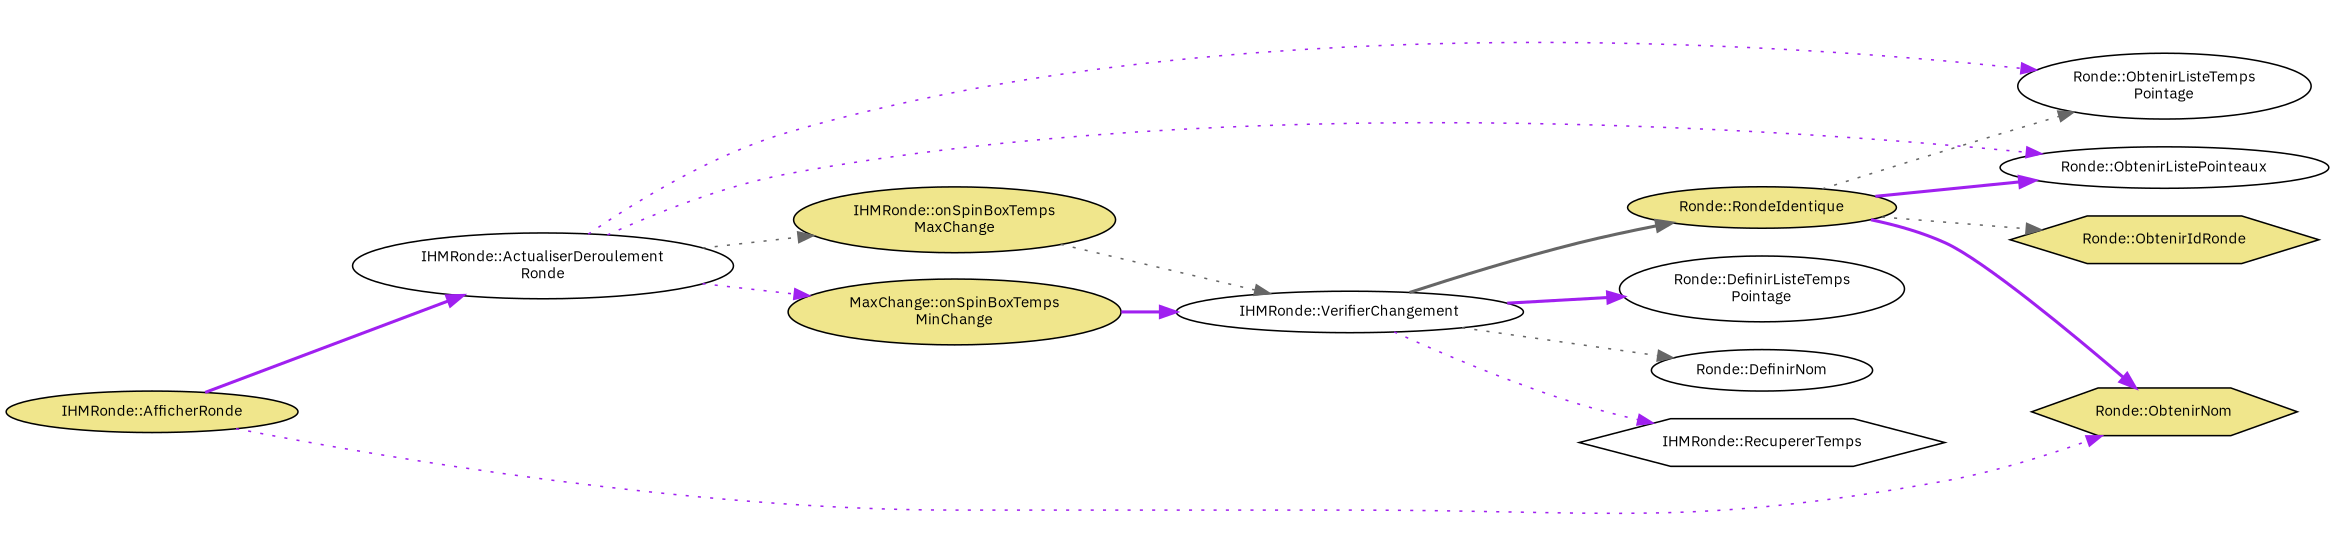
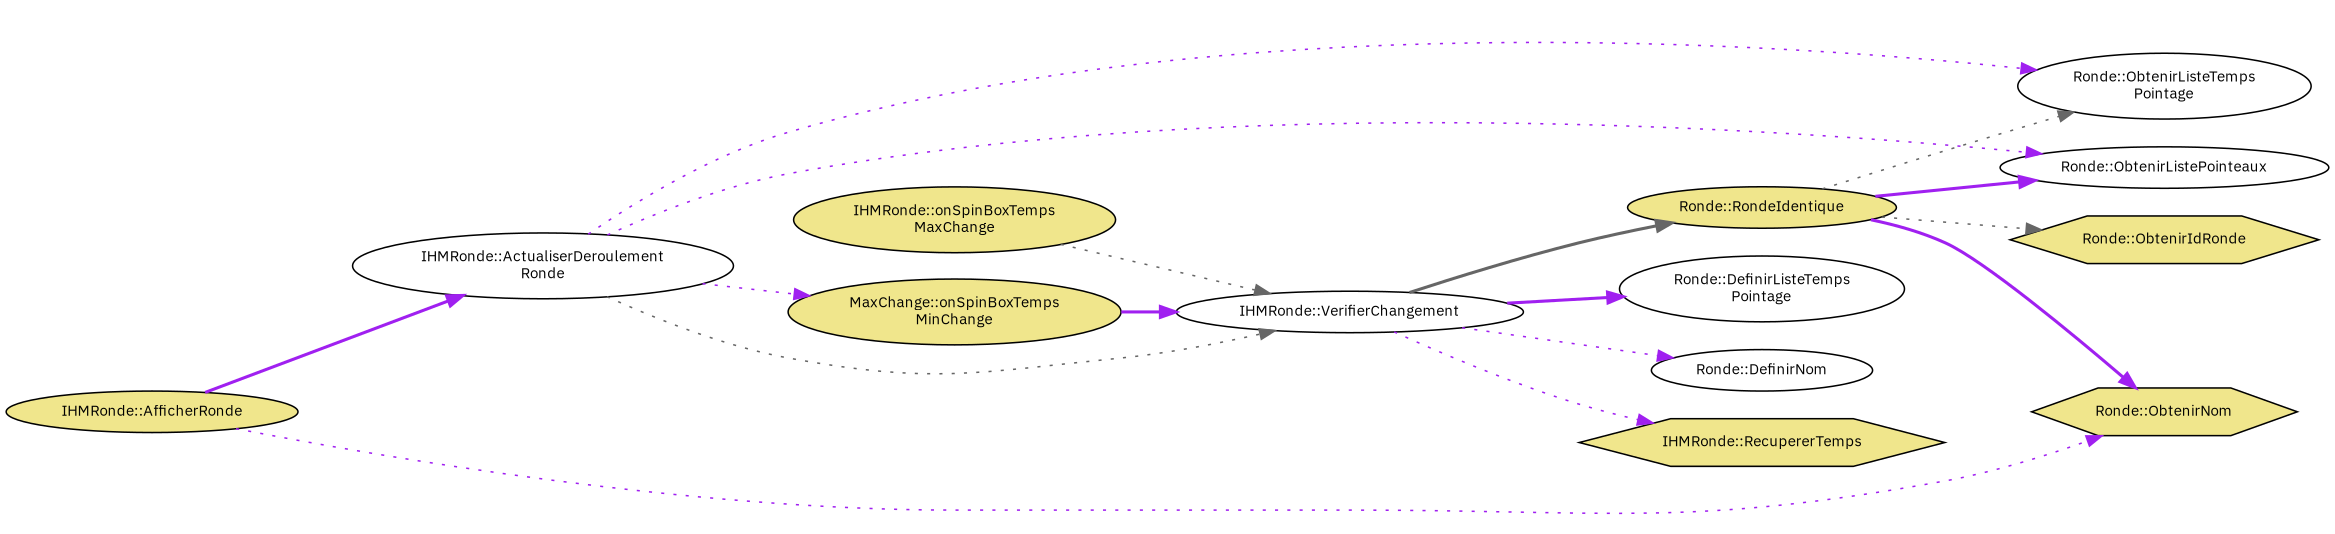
edge "IHMRonde::ActualiserDeroulement Ronde" -> "IHMRonde::onSpinBoxTemps MaxChange": now "IHMRonde::ActualiserDeroulement Ronde" -> "IHMRonde::VerifierChangement"
edge "IHMRonde::VerifierChangement" -> "Ronde::DefinirNom": color gray40 -> purple
node "IHMRonde::RecupererTemps": fillcolor white -> khaki
